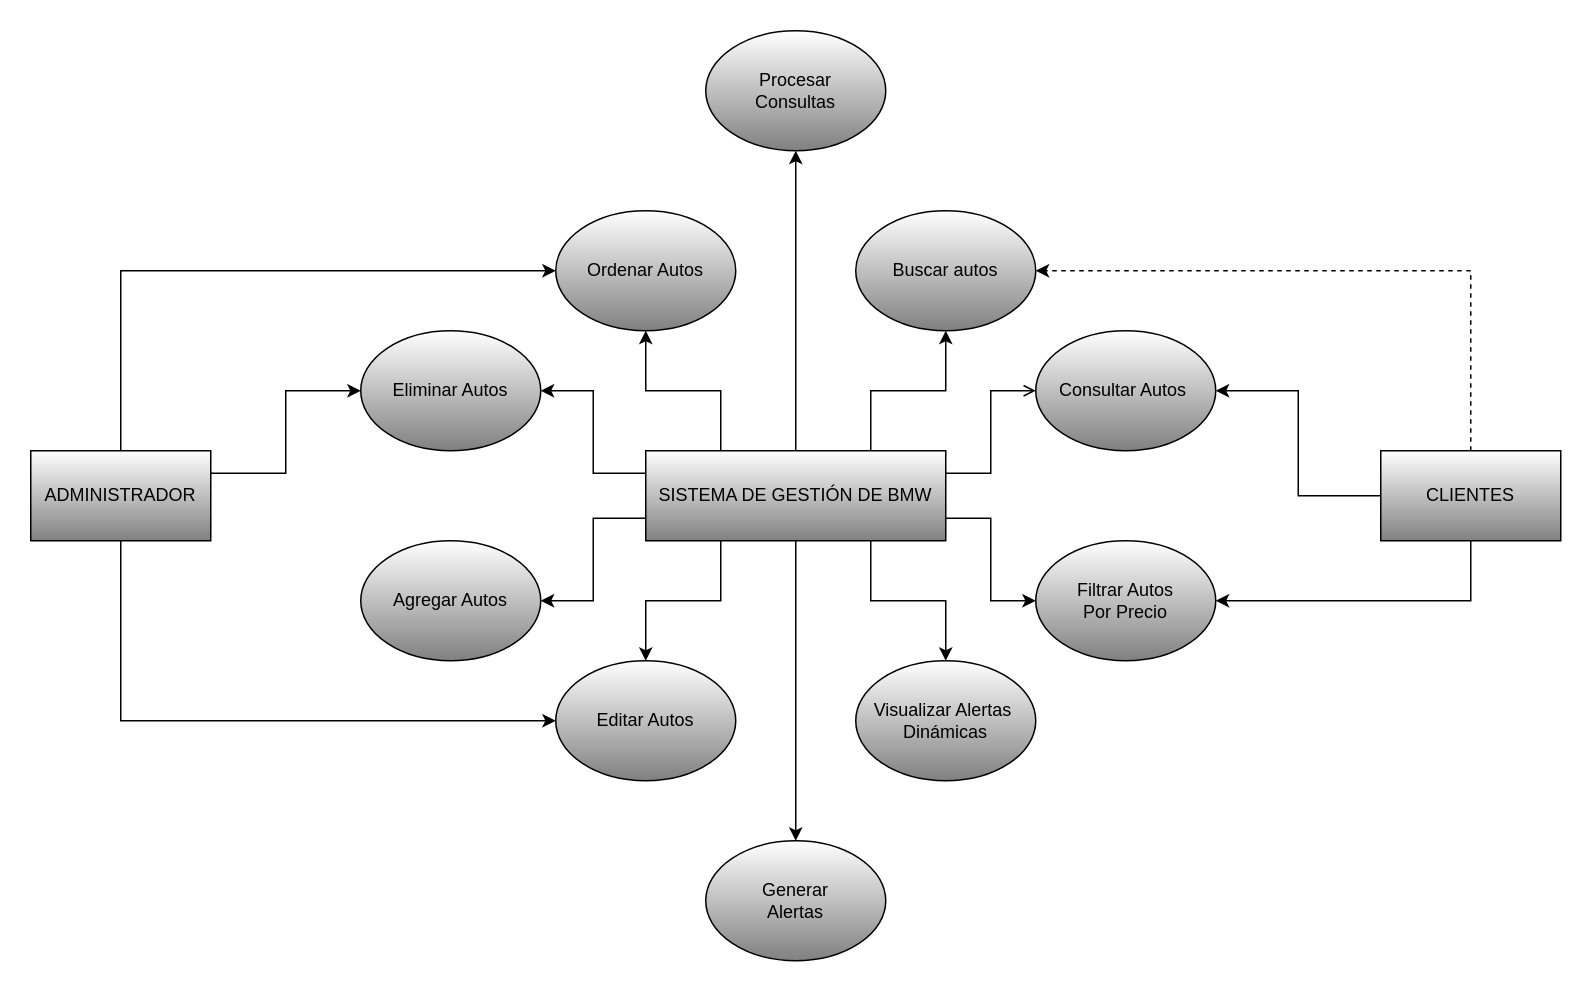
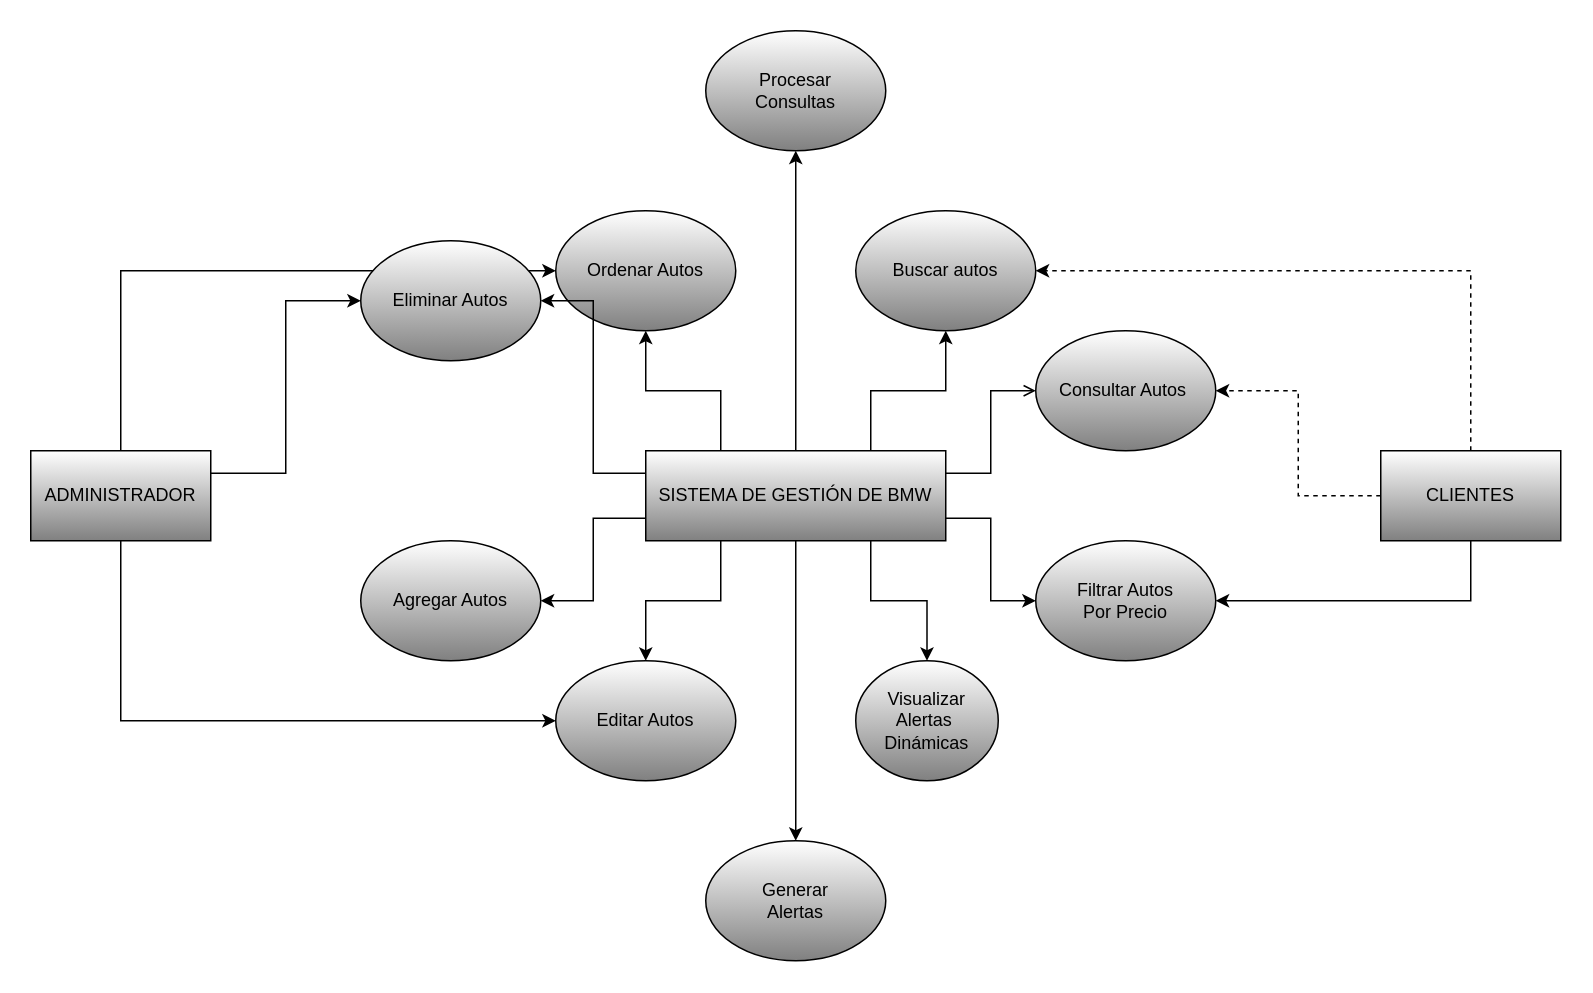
node "Eliminar Autos": moved (451, 391) -> (451, 301)
edge "CLIENTES" -> "Consultar Autos": style solid -> dashed
node "Visualizar Alertas Dinámicas": size 180x120 -> 143x120
